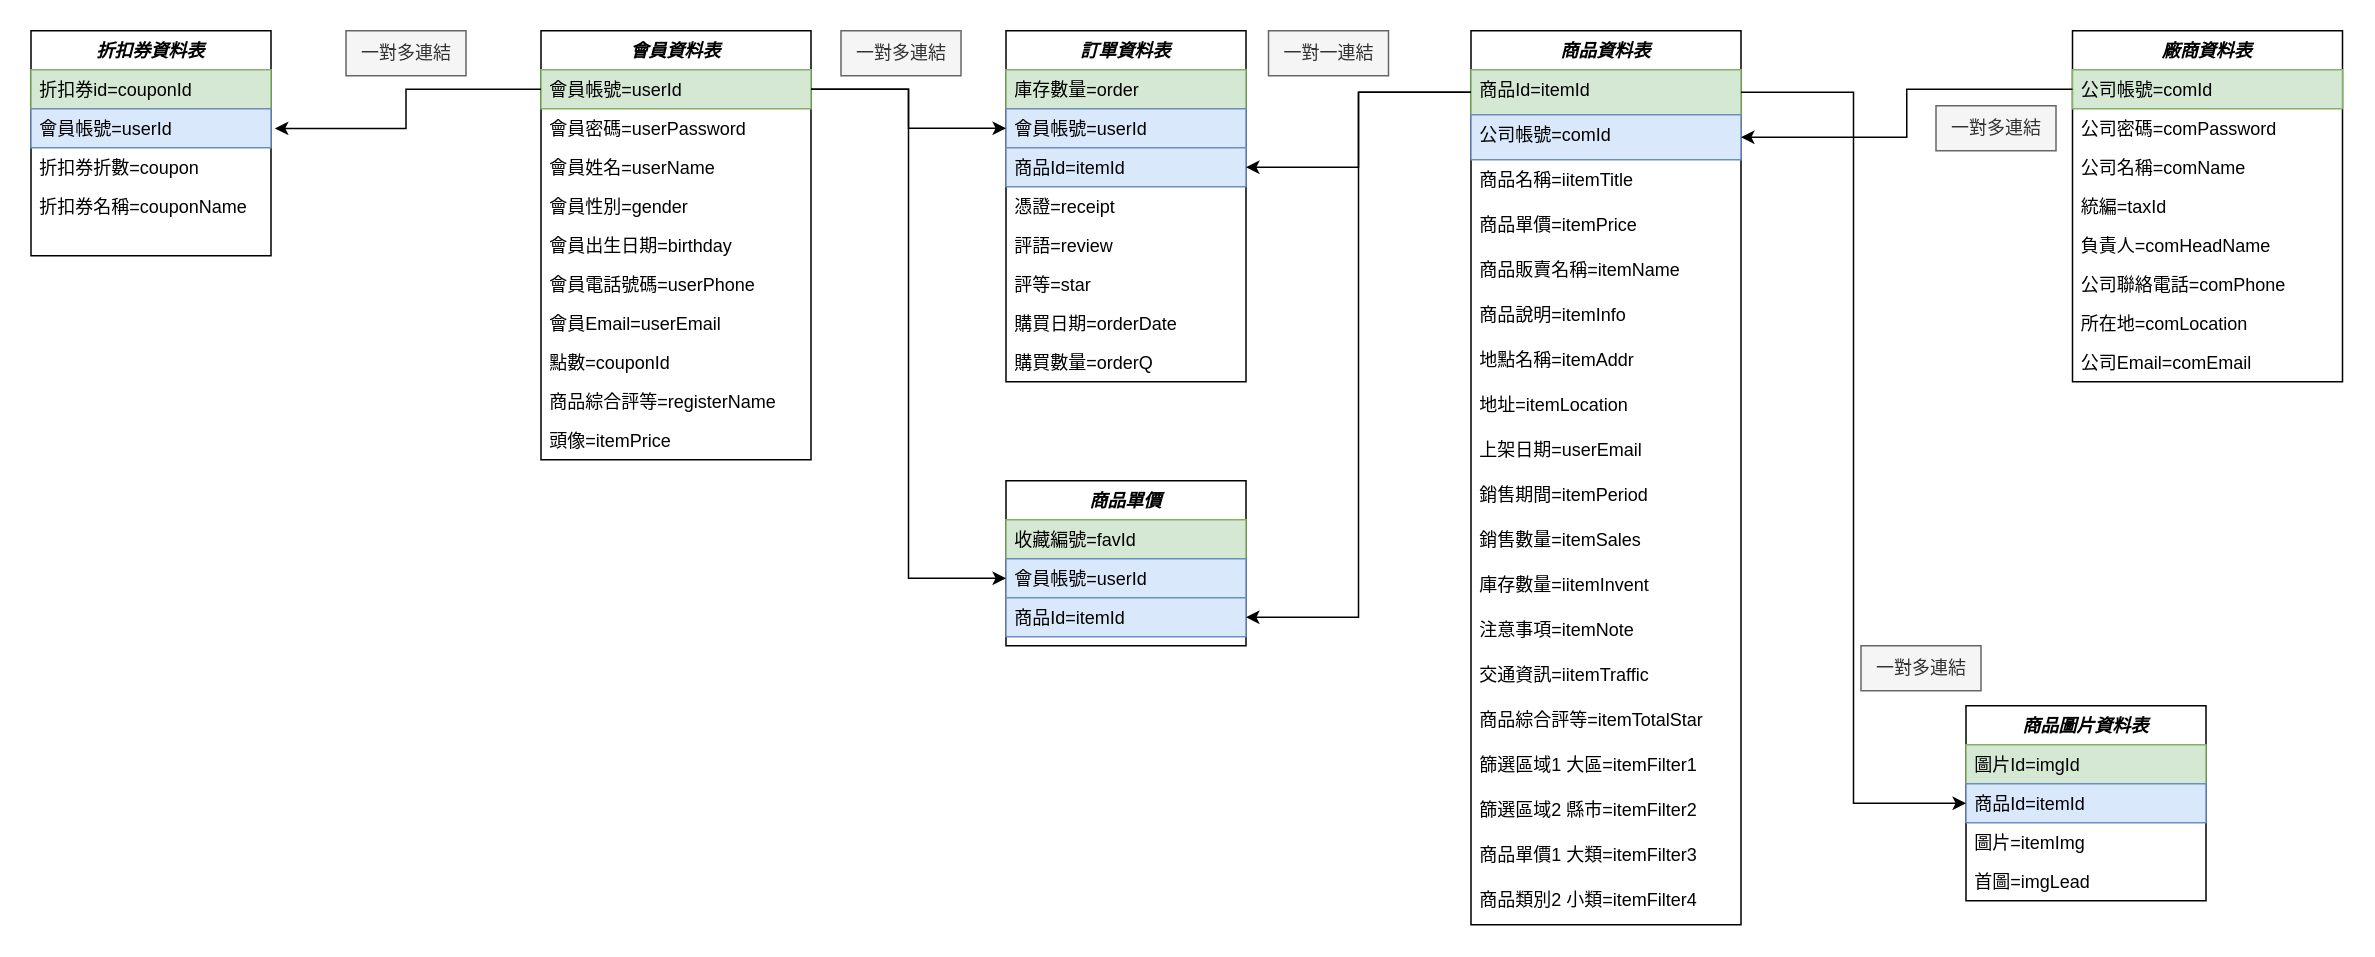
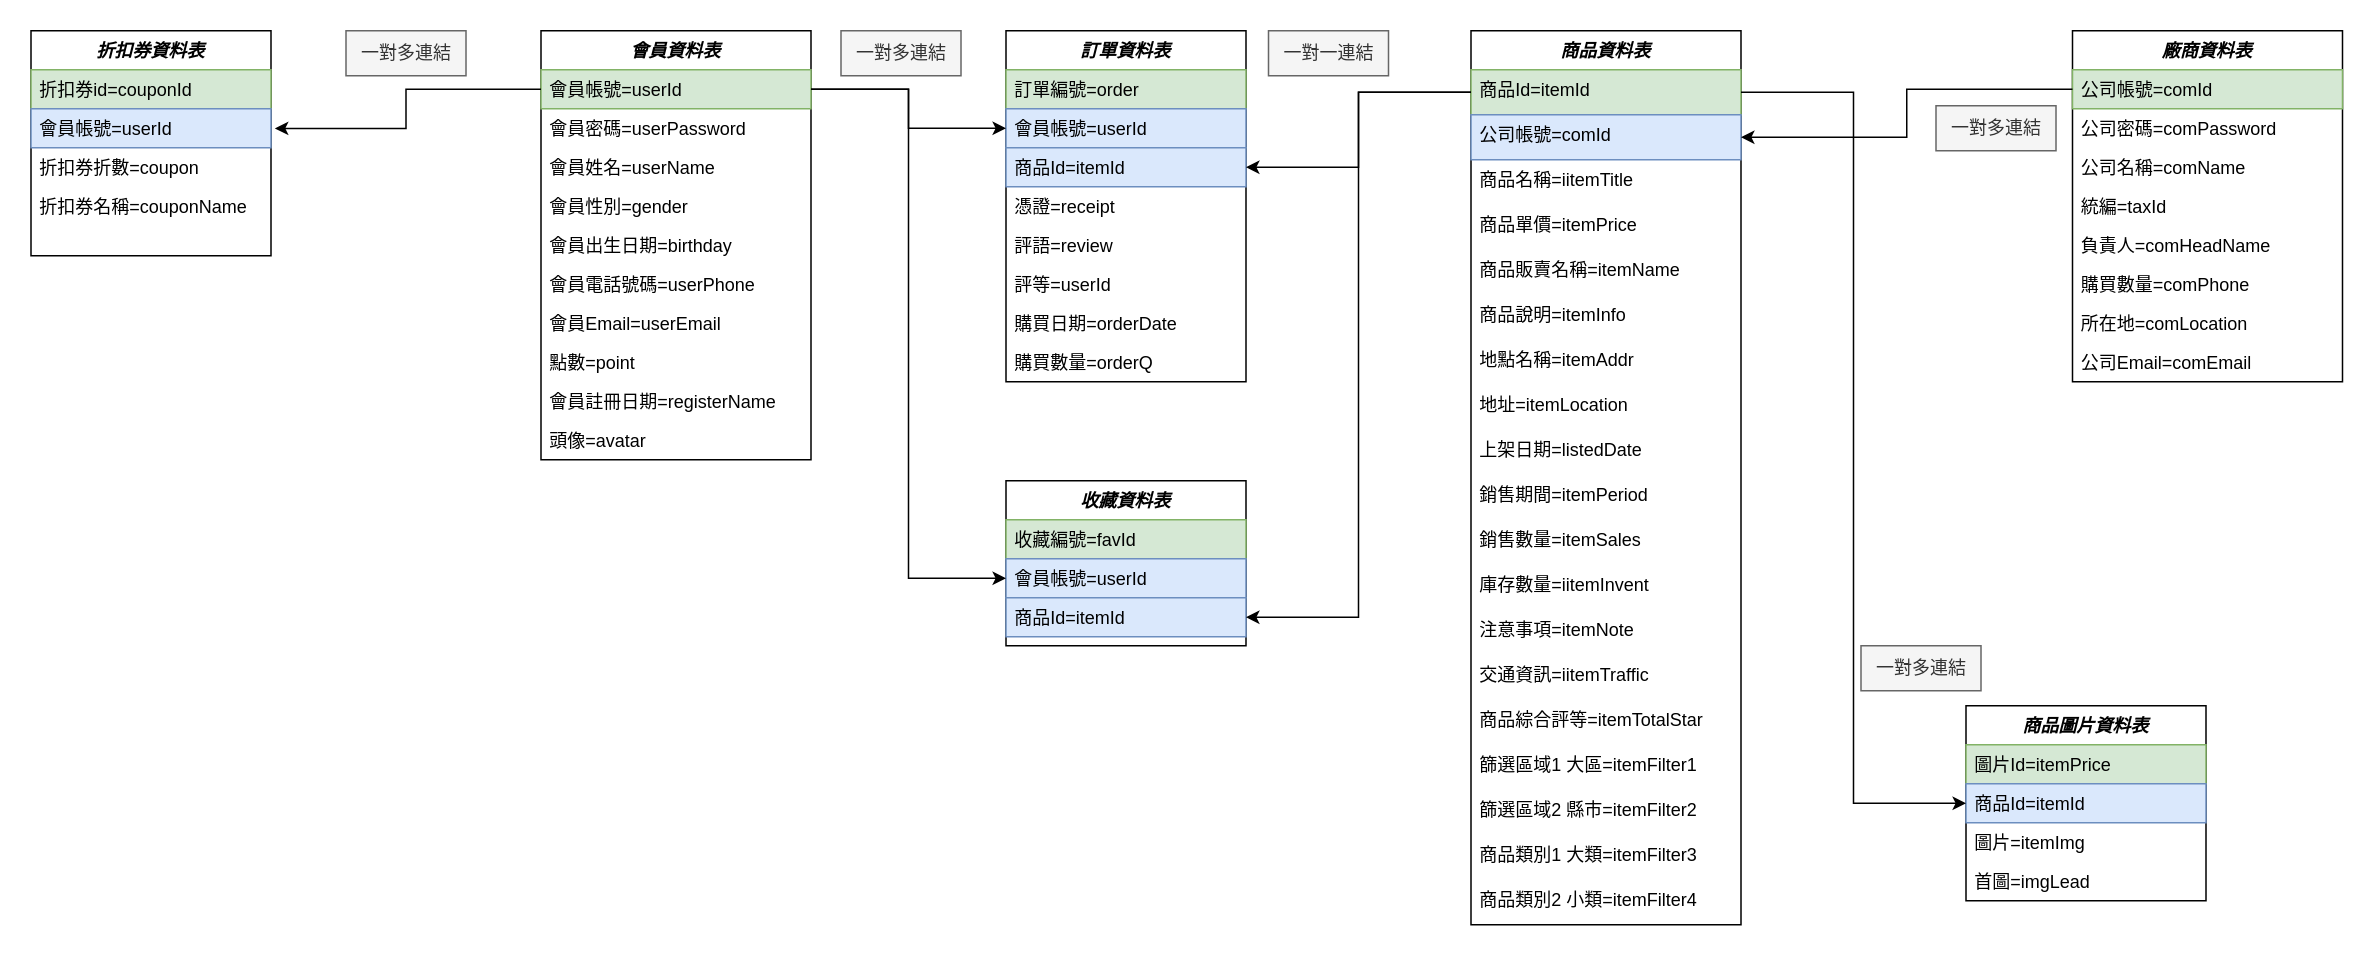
node "庫存數量=order": label "庫存數量=order" -> "訂單編號=order"
node "評等=star": label "評等=star" -> "評等=userId"
node "公司聯絡電話=comPhone": label "公司聯絡電話=comPhone" -> "購買數量=comPhone"
node "點數=couponId": label "點數=couponId" -> "點數=point"
node "商品綜合評等=registerName": label "商品綜合評等=registerName" -> "會員註冊日期=registerName"
node "頭像=itemPrice": label "頭像=itemPrice" -> "頭像=avatar"
node "上架日期=userEmail": label "上架日期=userEmail" -> "上架日期=listedDate"
node "商品單價": label "商品單價" -> "收藏資料表"
node "圖片Id=imgId": label "圖片Id=imgId" -> "圖片Id=itemPrice"
node "商品單價1 大類=itemFilter3": label "商品單價1 大類=itemFilter3" -> "商品類別1 大類=itemFilter3"
